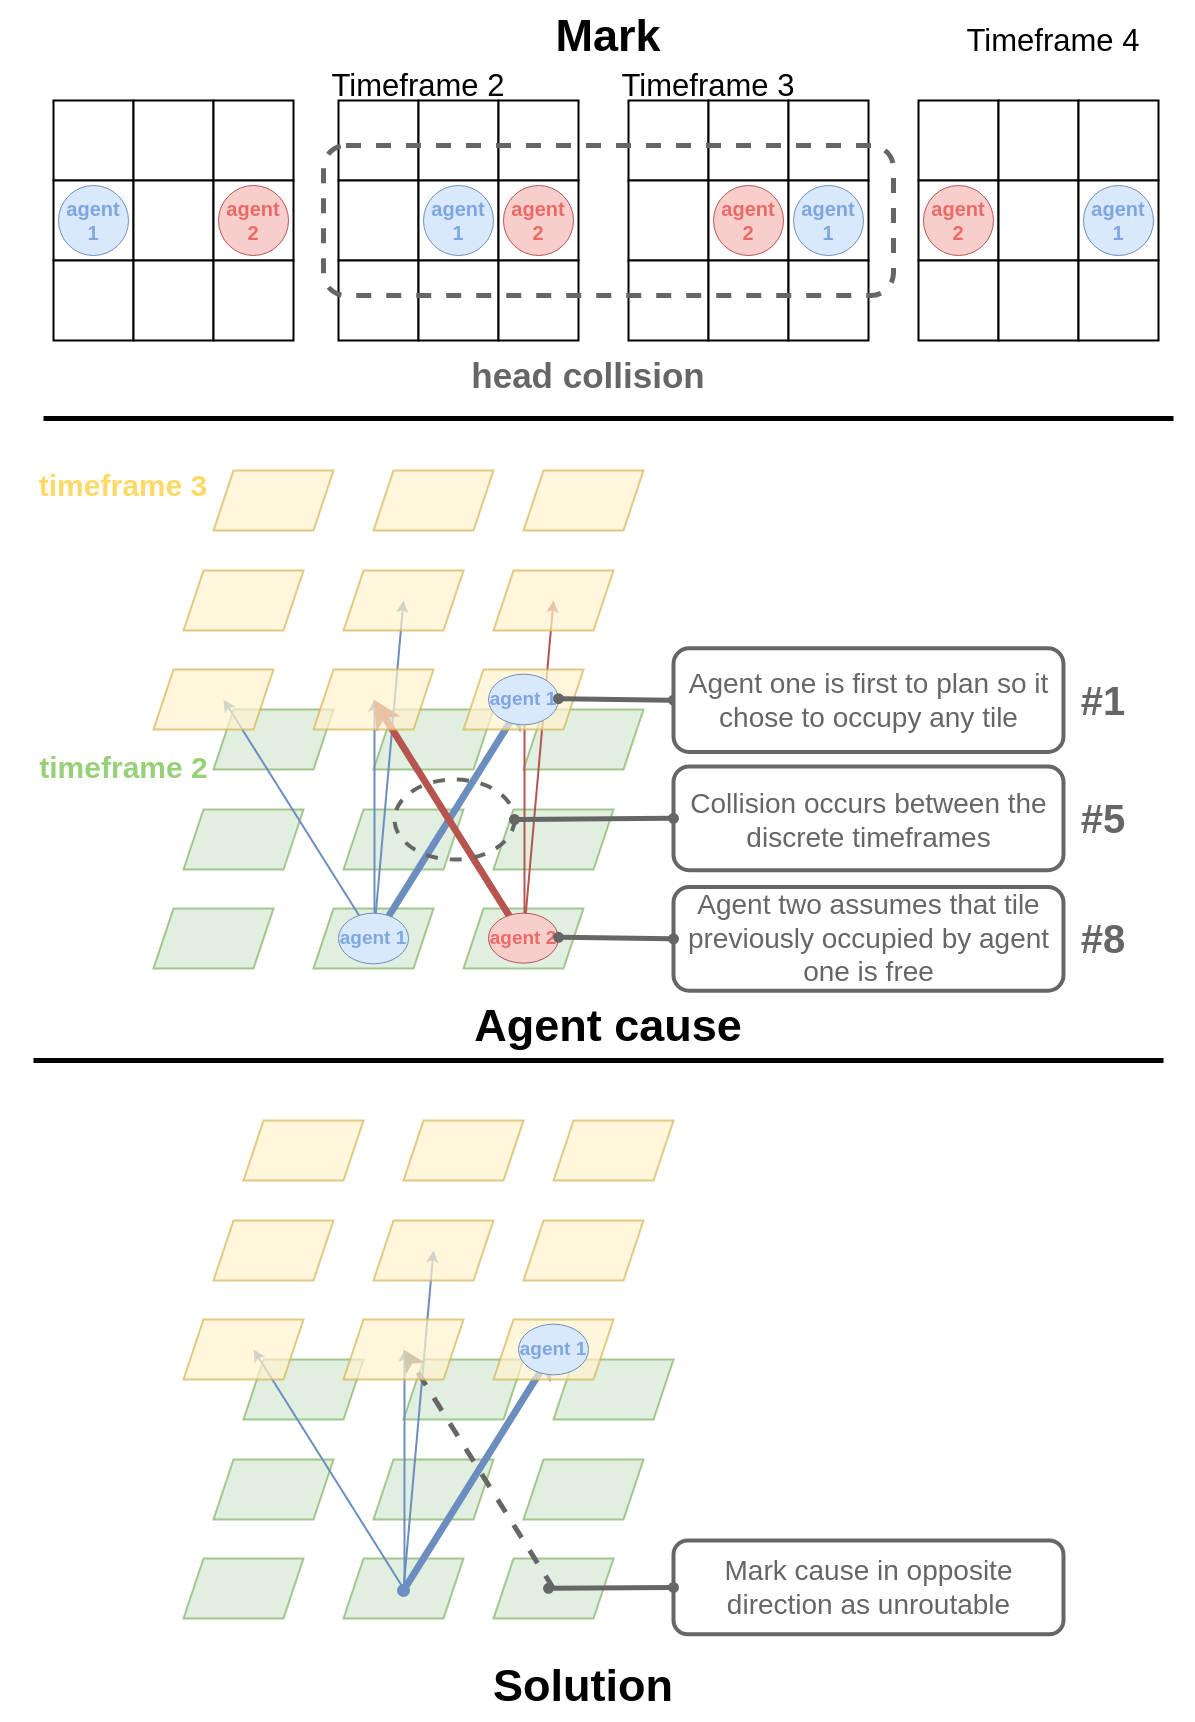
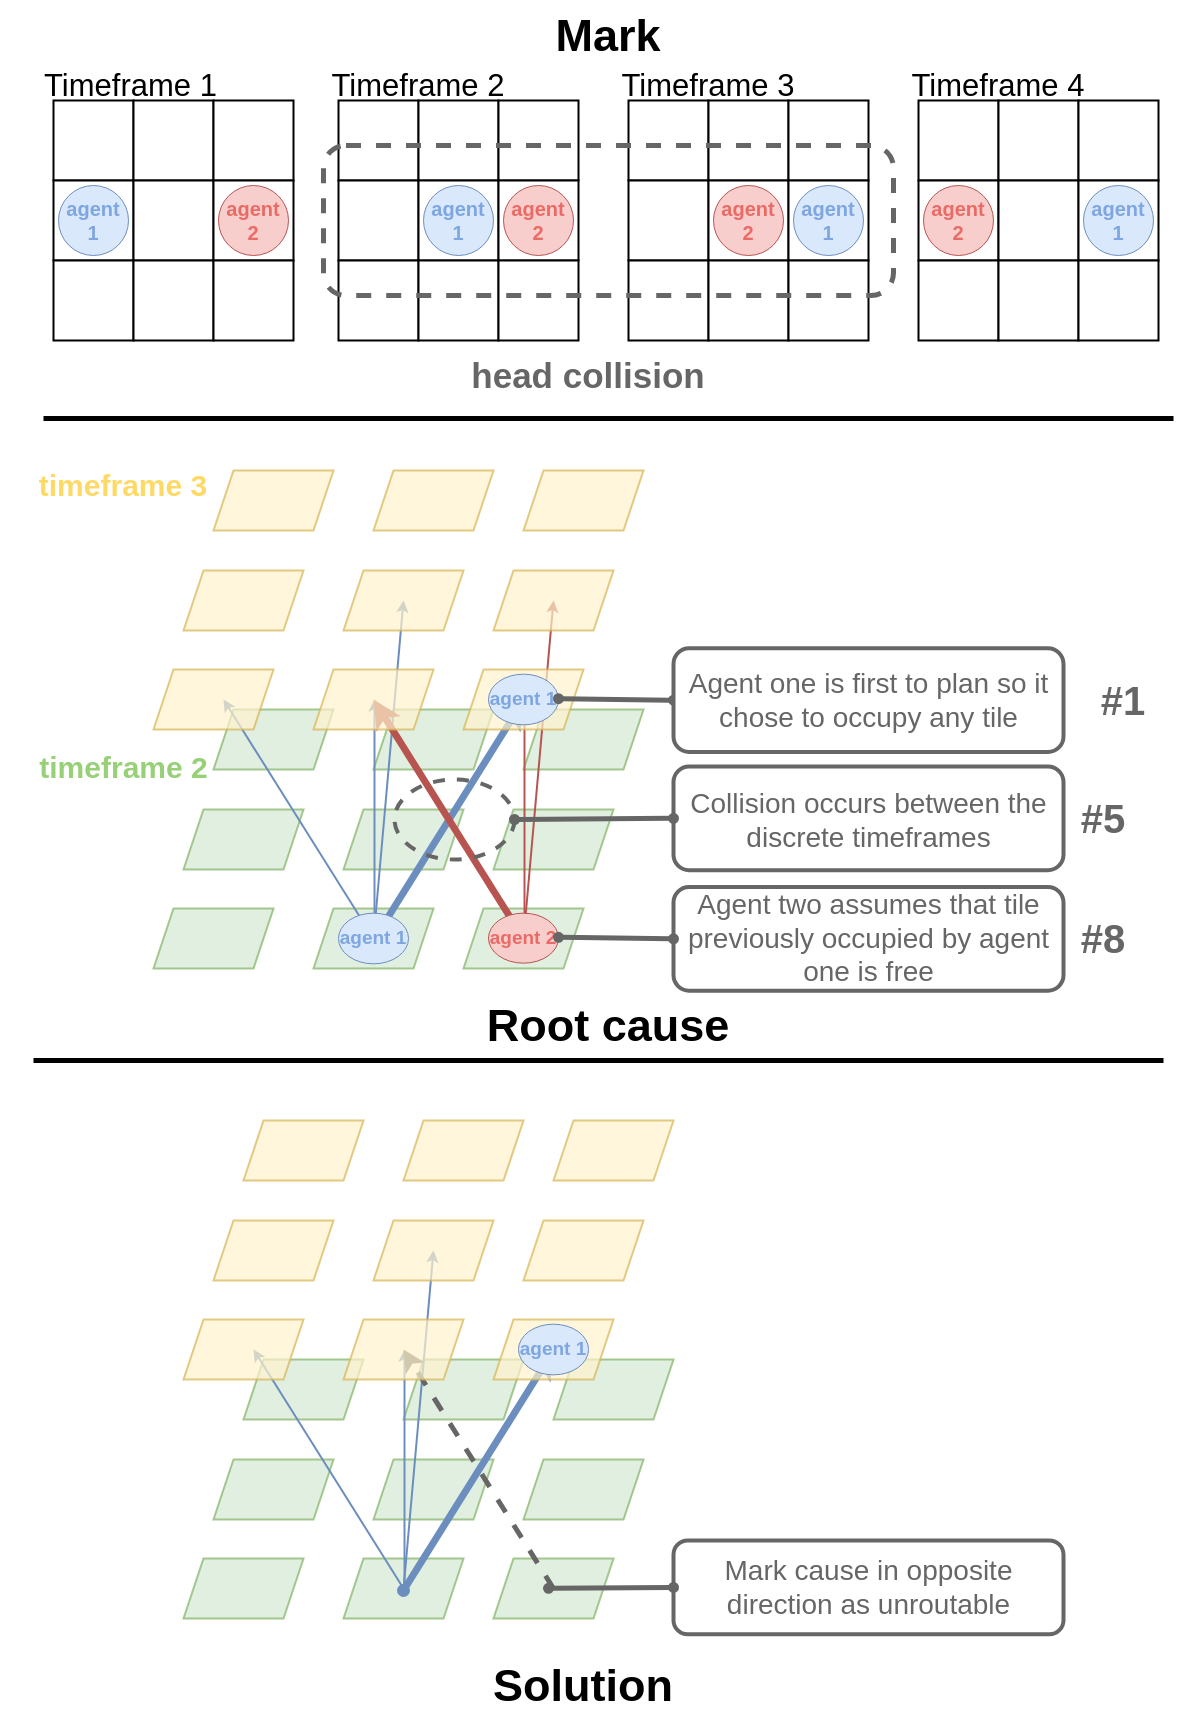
node "Timeframe 4": moved (1054, 41) -> (999, 86)
node "Timeframe 1": added
node "#1": moved (1104, 700) -> (1124, 700)
node "Agent cause": label "Agent cause" -> "Root cause"
